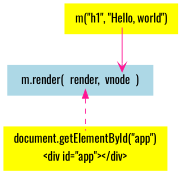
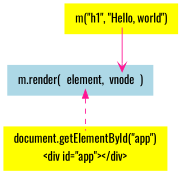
node "m.render(": text "render," -> "element,"
